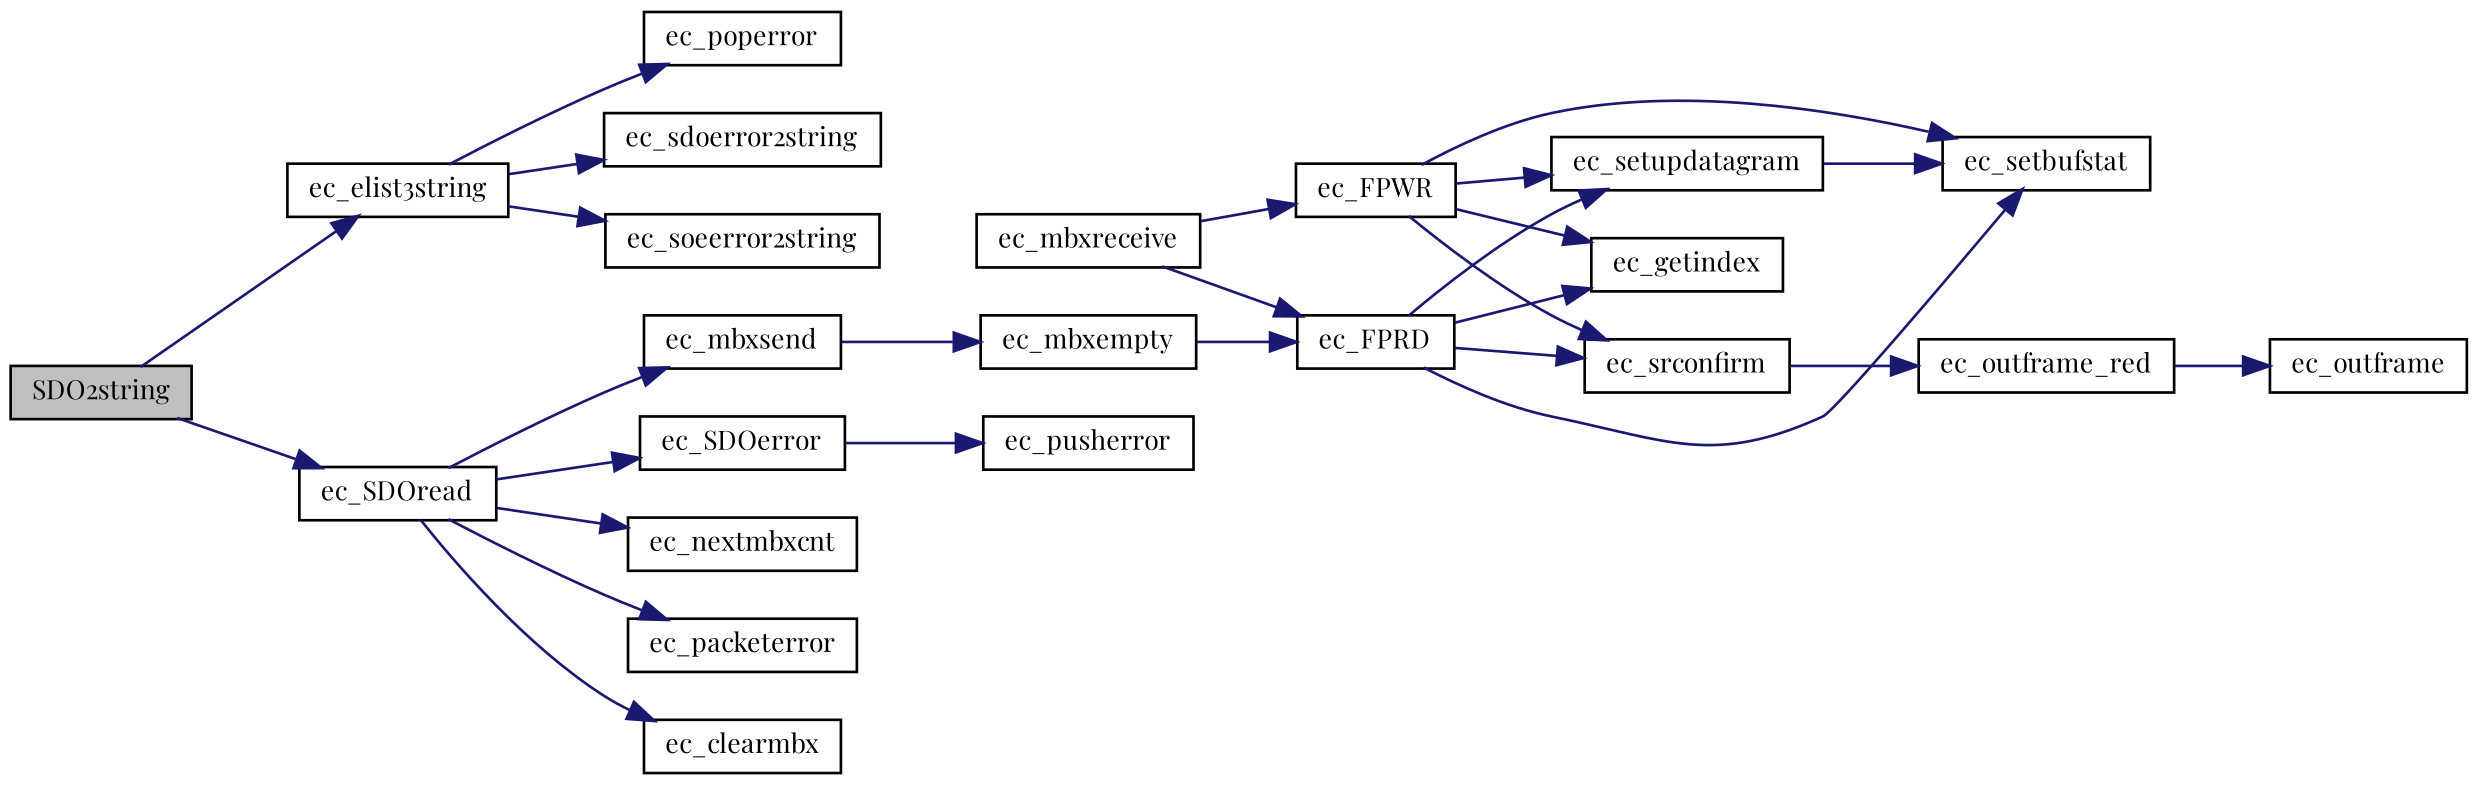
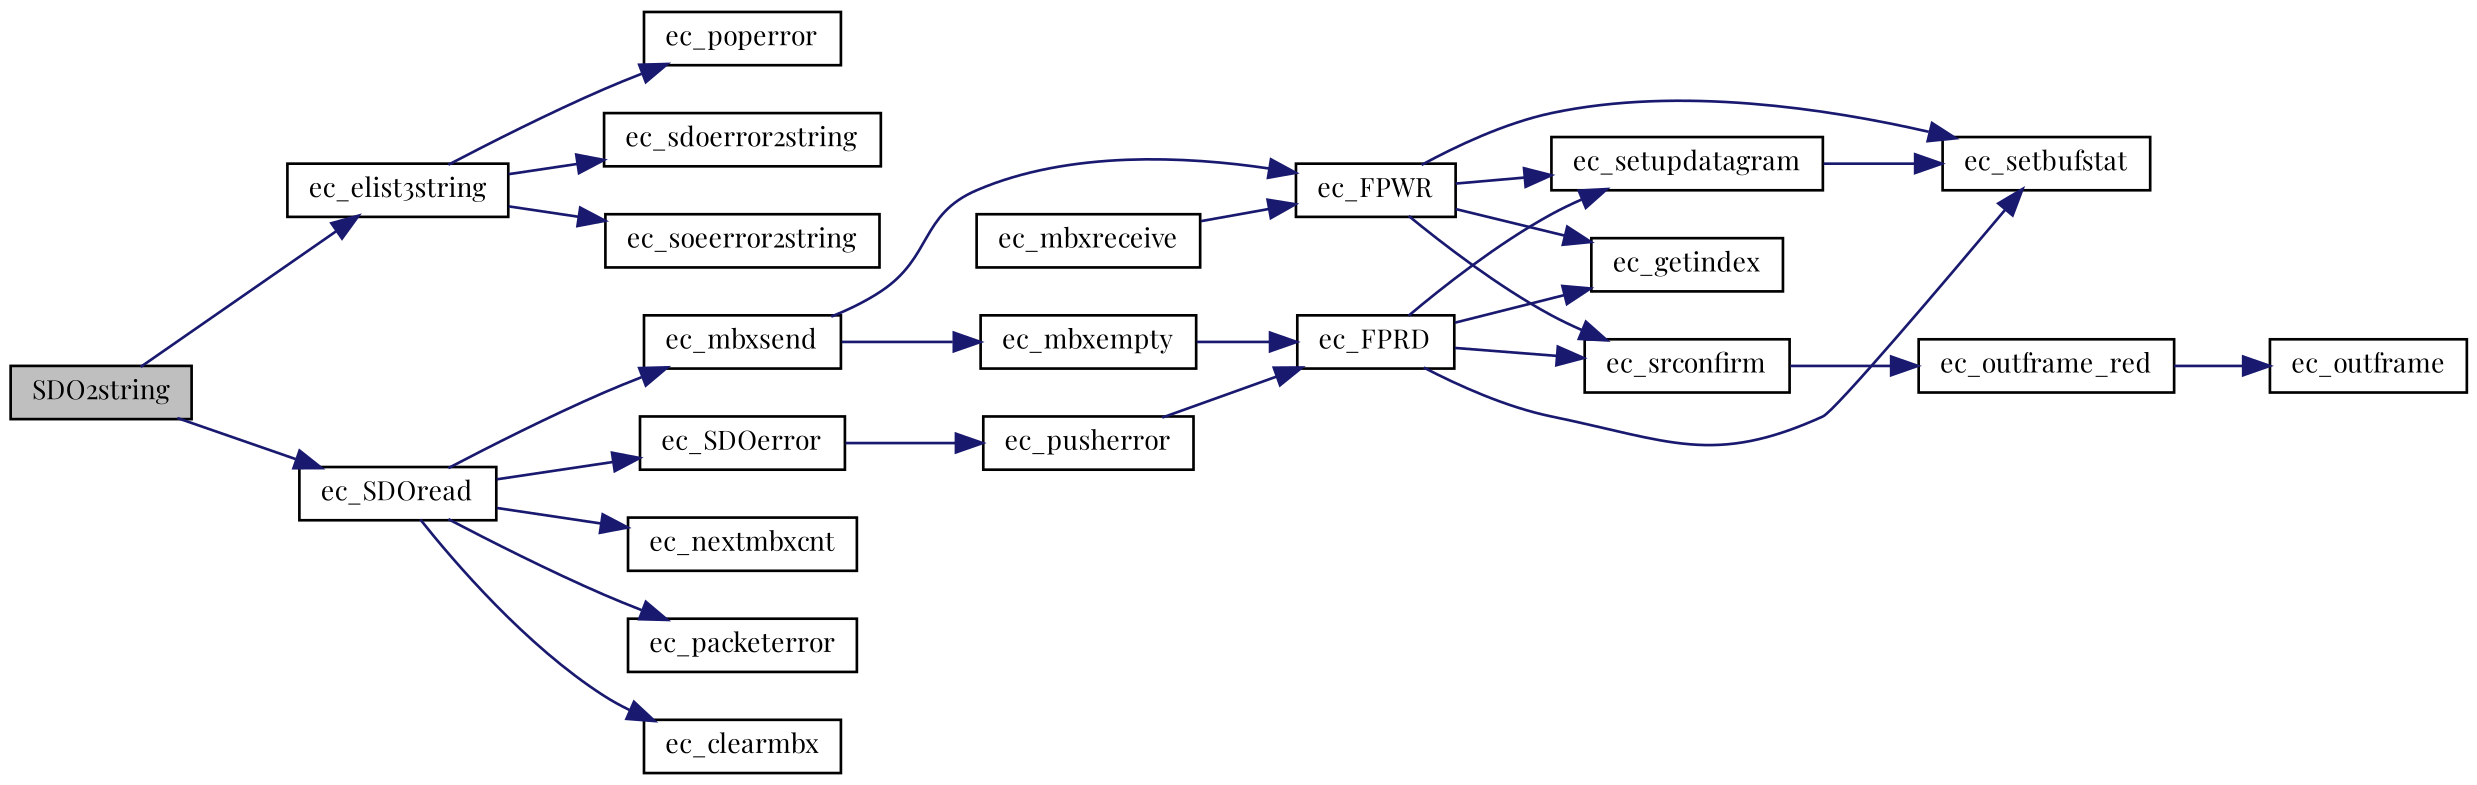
edge "ec_mbxsend" -> "ec_FPWR": added
edge "ec_mbxreceive" -> "ec_FPRD": now "ec_pusherror" -> "ec_FPRD"
